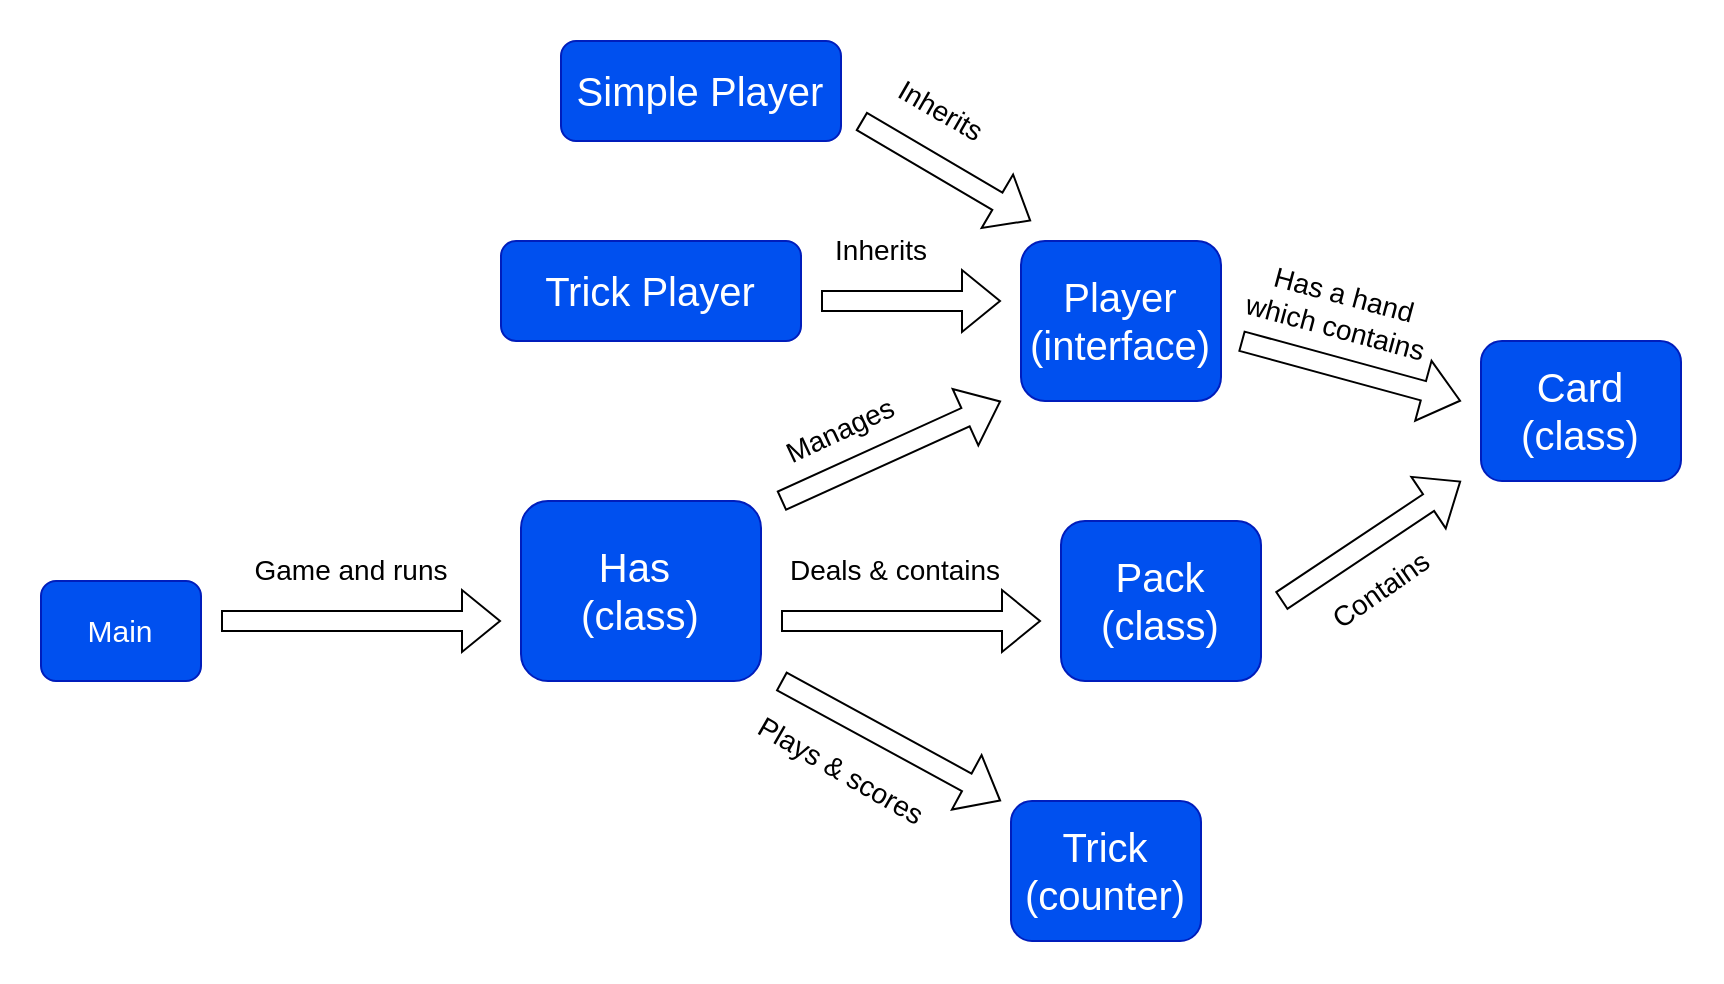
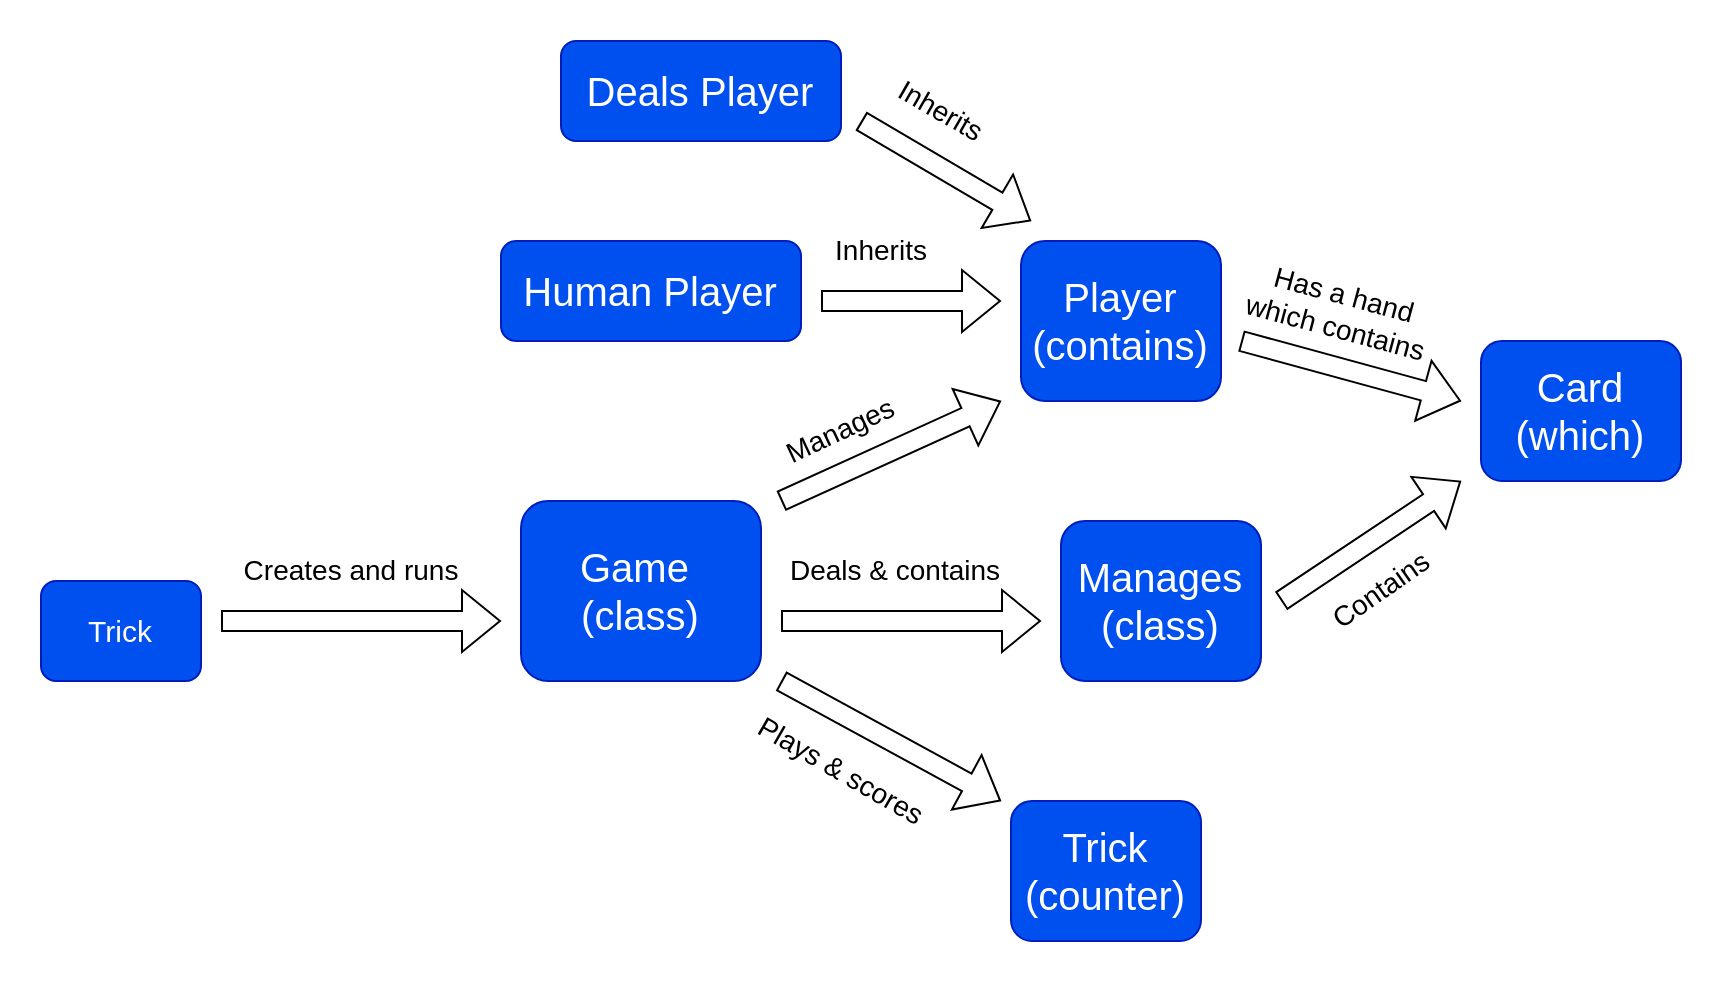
node "Simple Player": label "Simple Player" -> "Deals Player"
node "Trick Player": label "Trick Player" -> "Human Player"
node "Player (interface)": label "Player (interface)" -> "Player (contains)"
node "Card (class)": label "Card (class)" -> "Card (which)"
node "Game and runs": label "Game and runs" -> "Creates and runs"
node "Has (class)": label "Has (class)" -> "Game (class)"
node "Pack (class)": label "Pack (class)" -> "Manages (class)"
node "Main": label "Main" -> "Trick"
